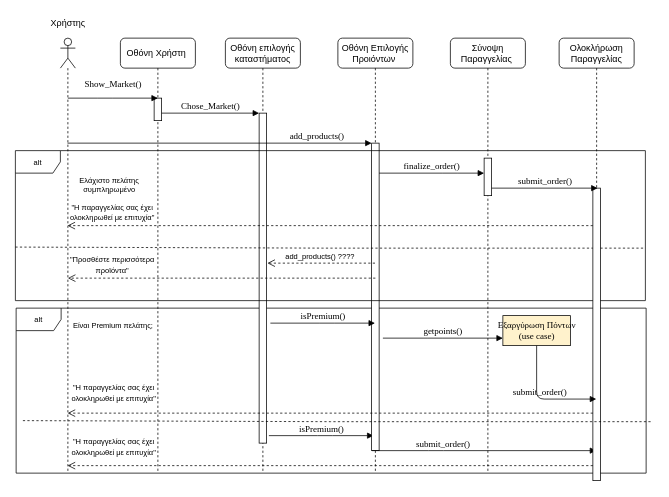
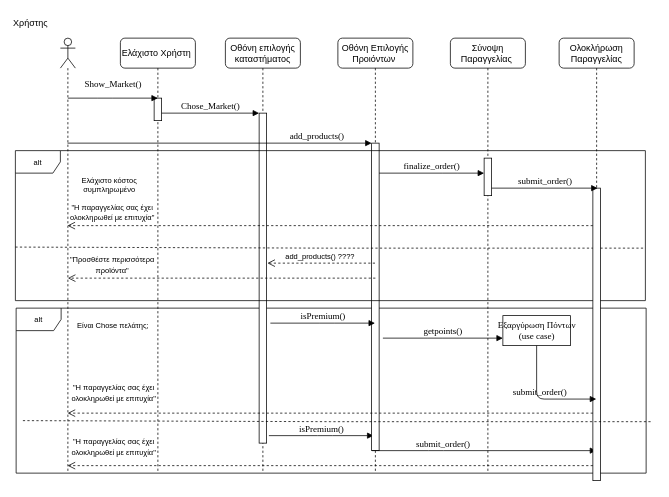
node "Χρήστης": moved (68, 23) -> (30, 23)
node "Οθόνη Χρήστη": label "Οθόνη Χρήστη" -> "Ελάχιστο Χρήστη"
node "Ελάχιστο πελάτης συμπληρωμένο": label "Ελάχιστο πελάτης συμπληρωμένο" -> "Ελάχιστο κόστος συμπληρωμένο"
node "Είναι Premium πελάτης;": label "Είναι Premium πελάτης;" -> "Είναι Chose πελάτης;"
node "Εξαργύρωση Πόντων (use case)": fillcolor #fff2cc -> #ffffff
